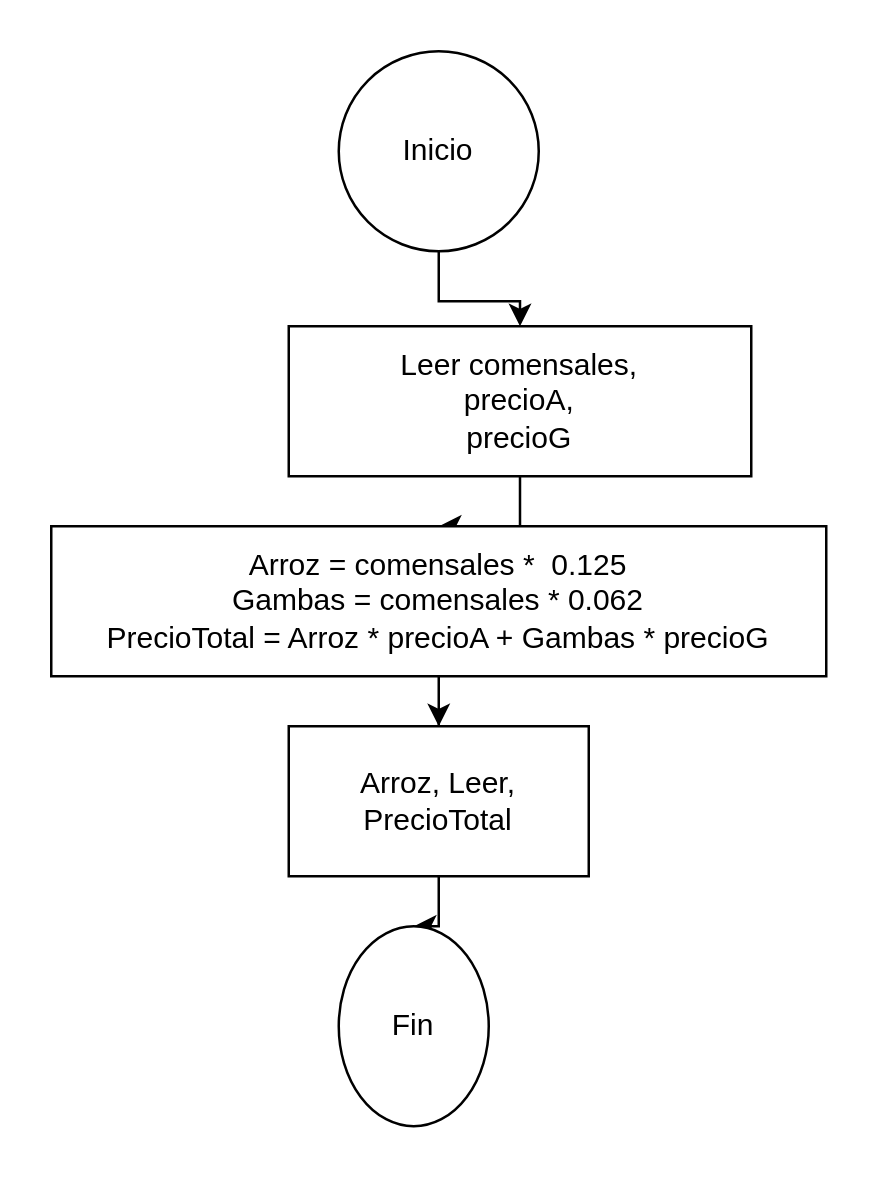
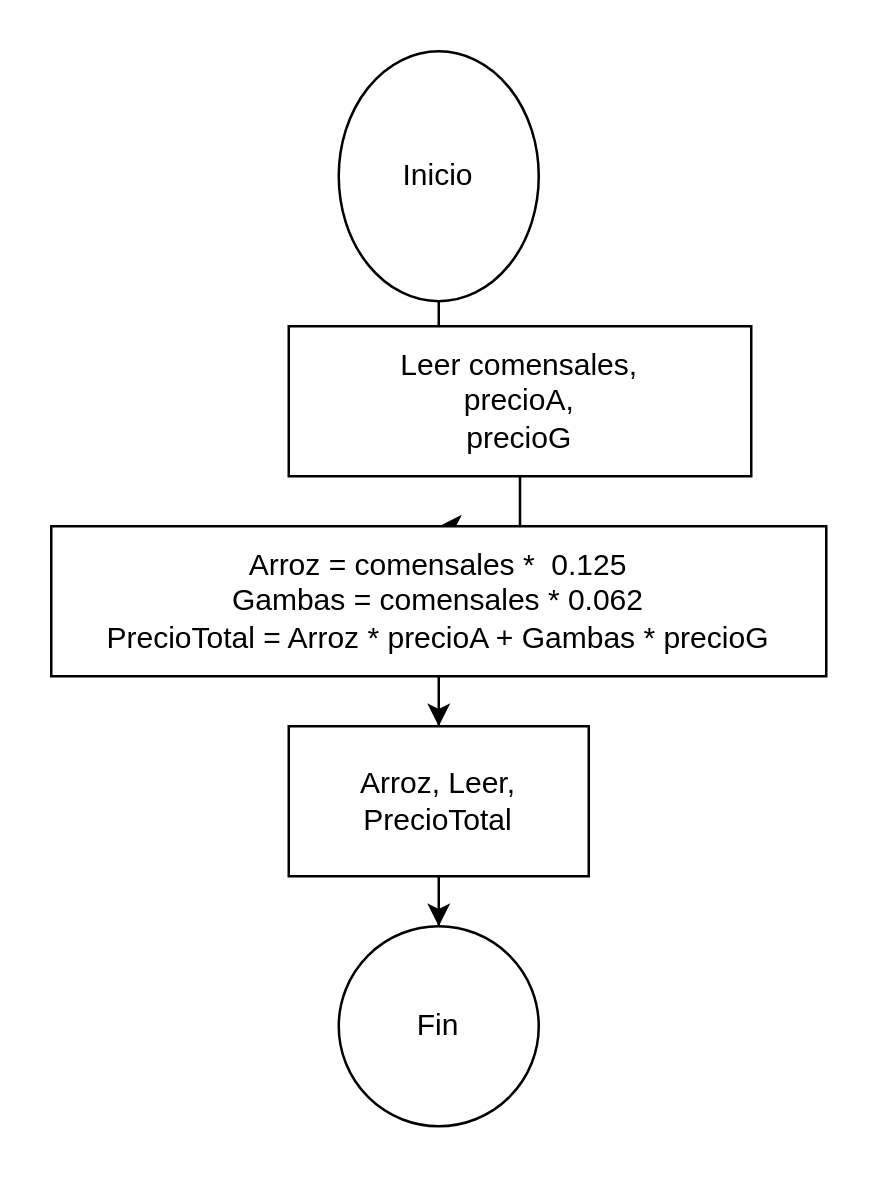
node "Inicio": size 200x200 -> 200x250
node "Fin": size 150x200 -> 200x200
